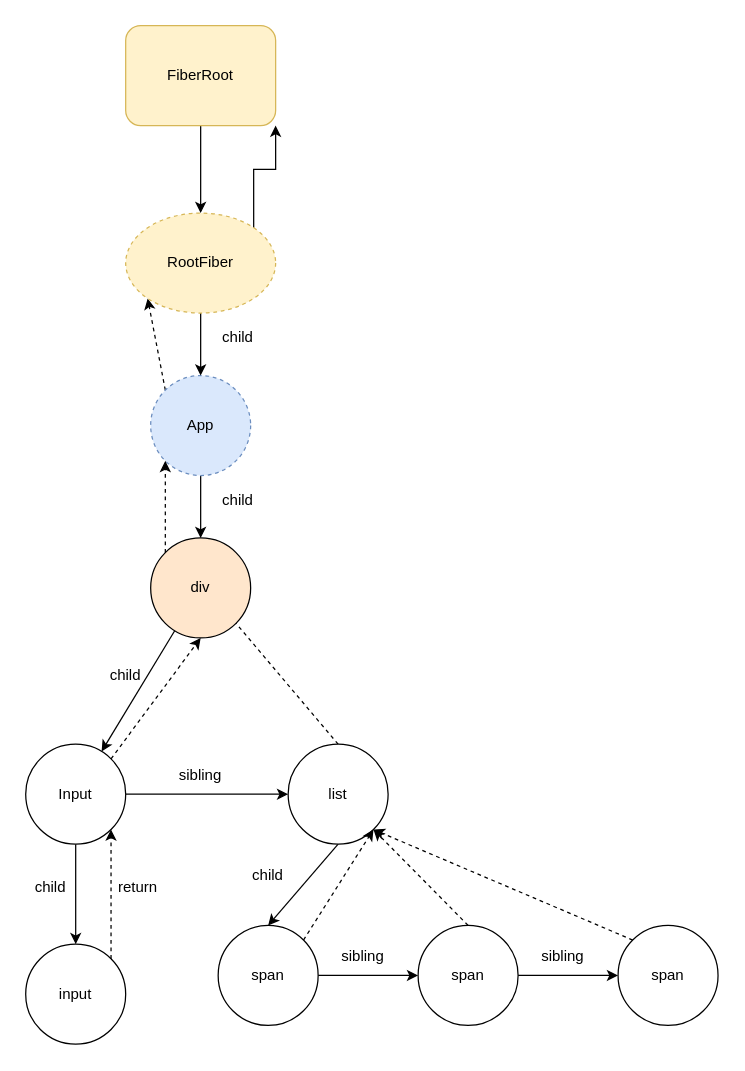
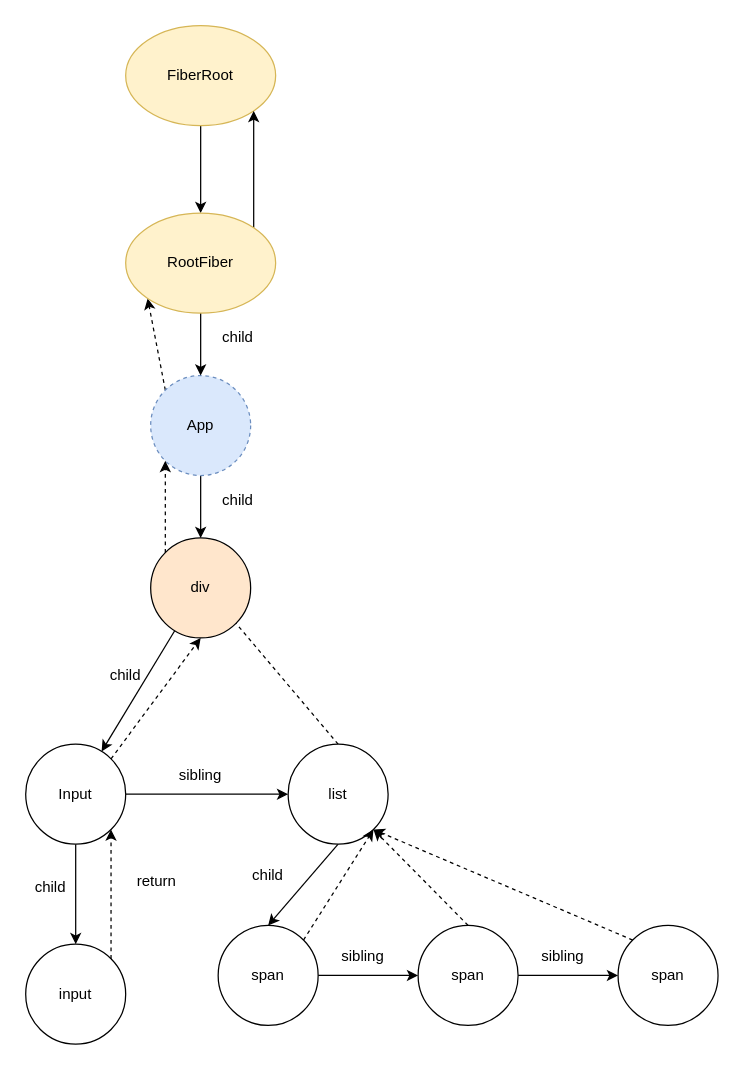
node "FiberRoot": shape rounded rectangle -> ellipse
node "RootFiber": style dashed -> solid
node "return": moved (138, 888) -> (157, 882)
